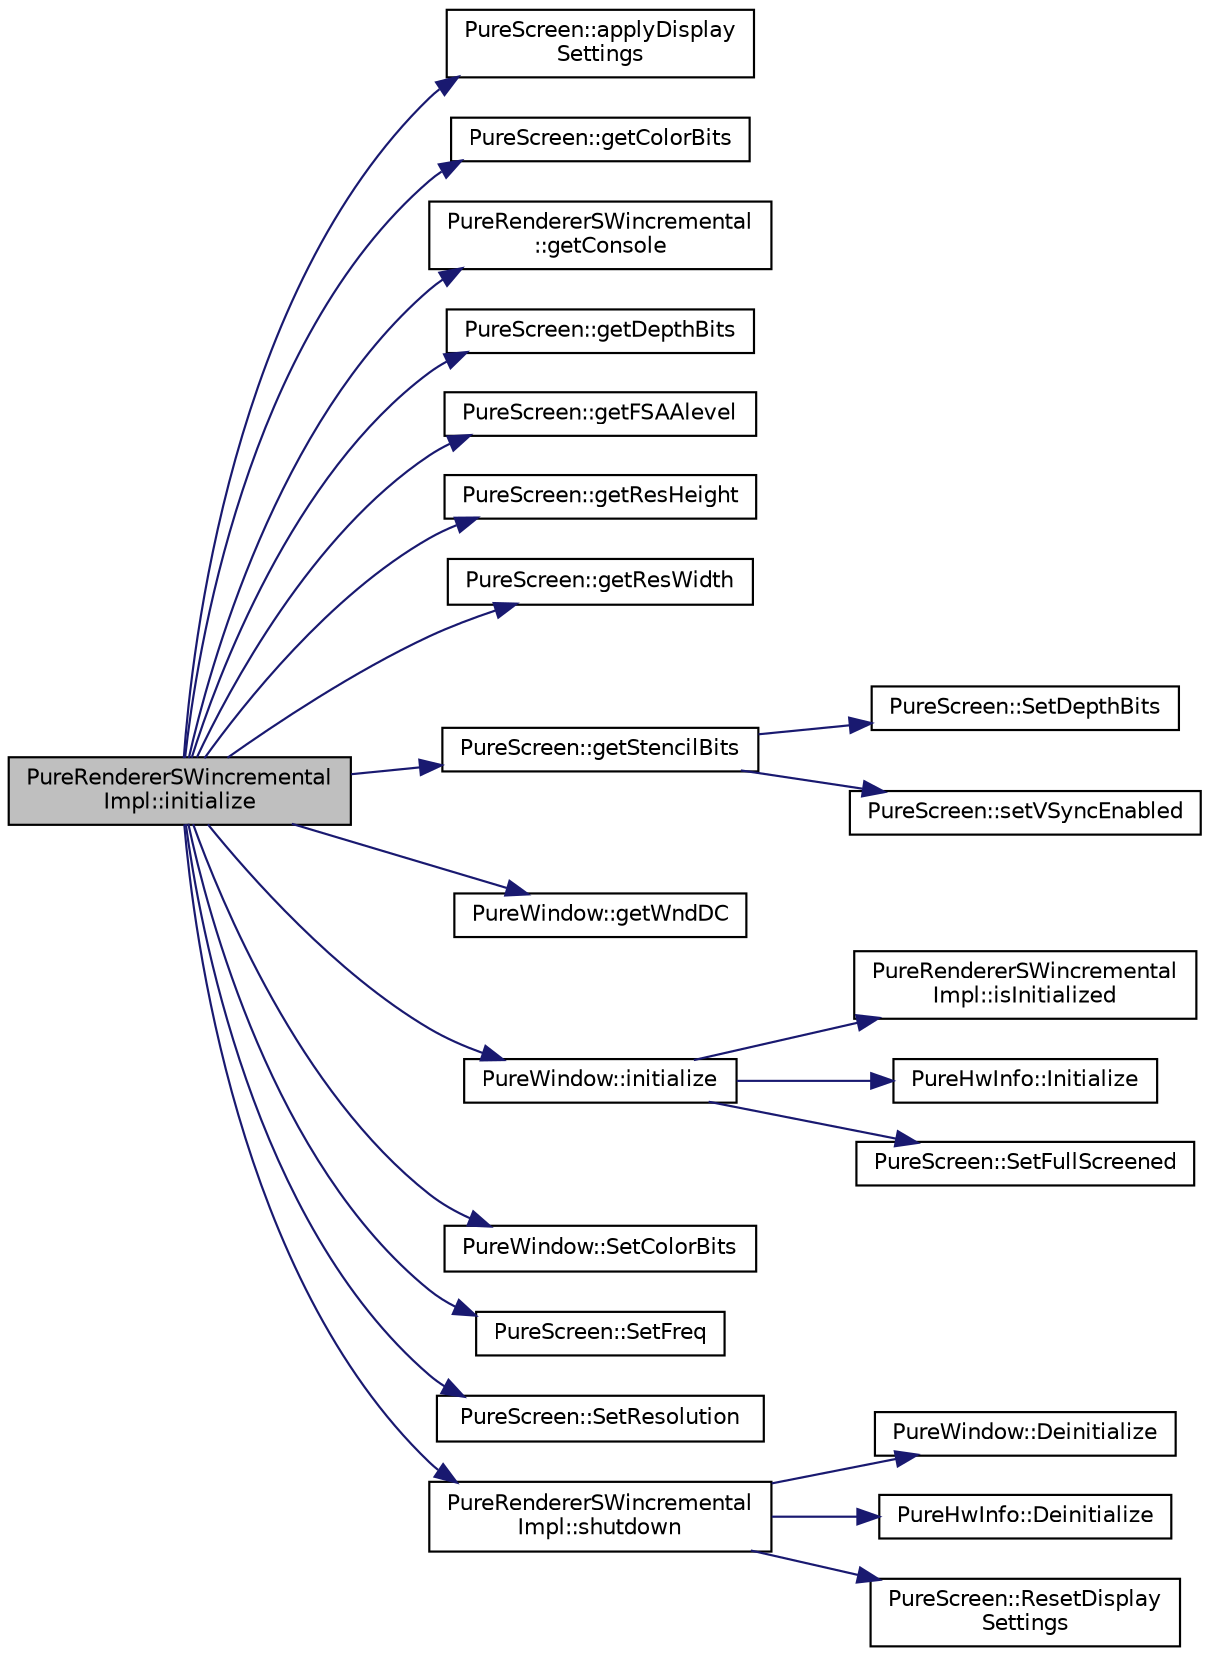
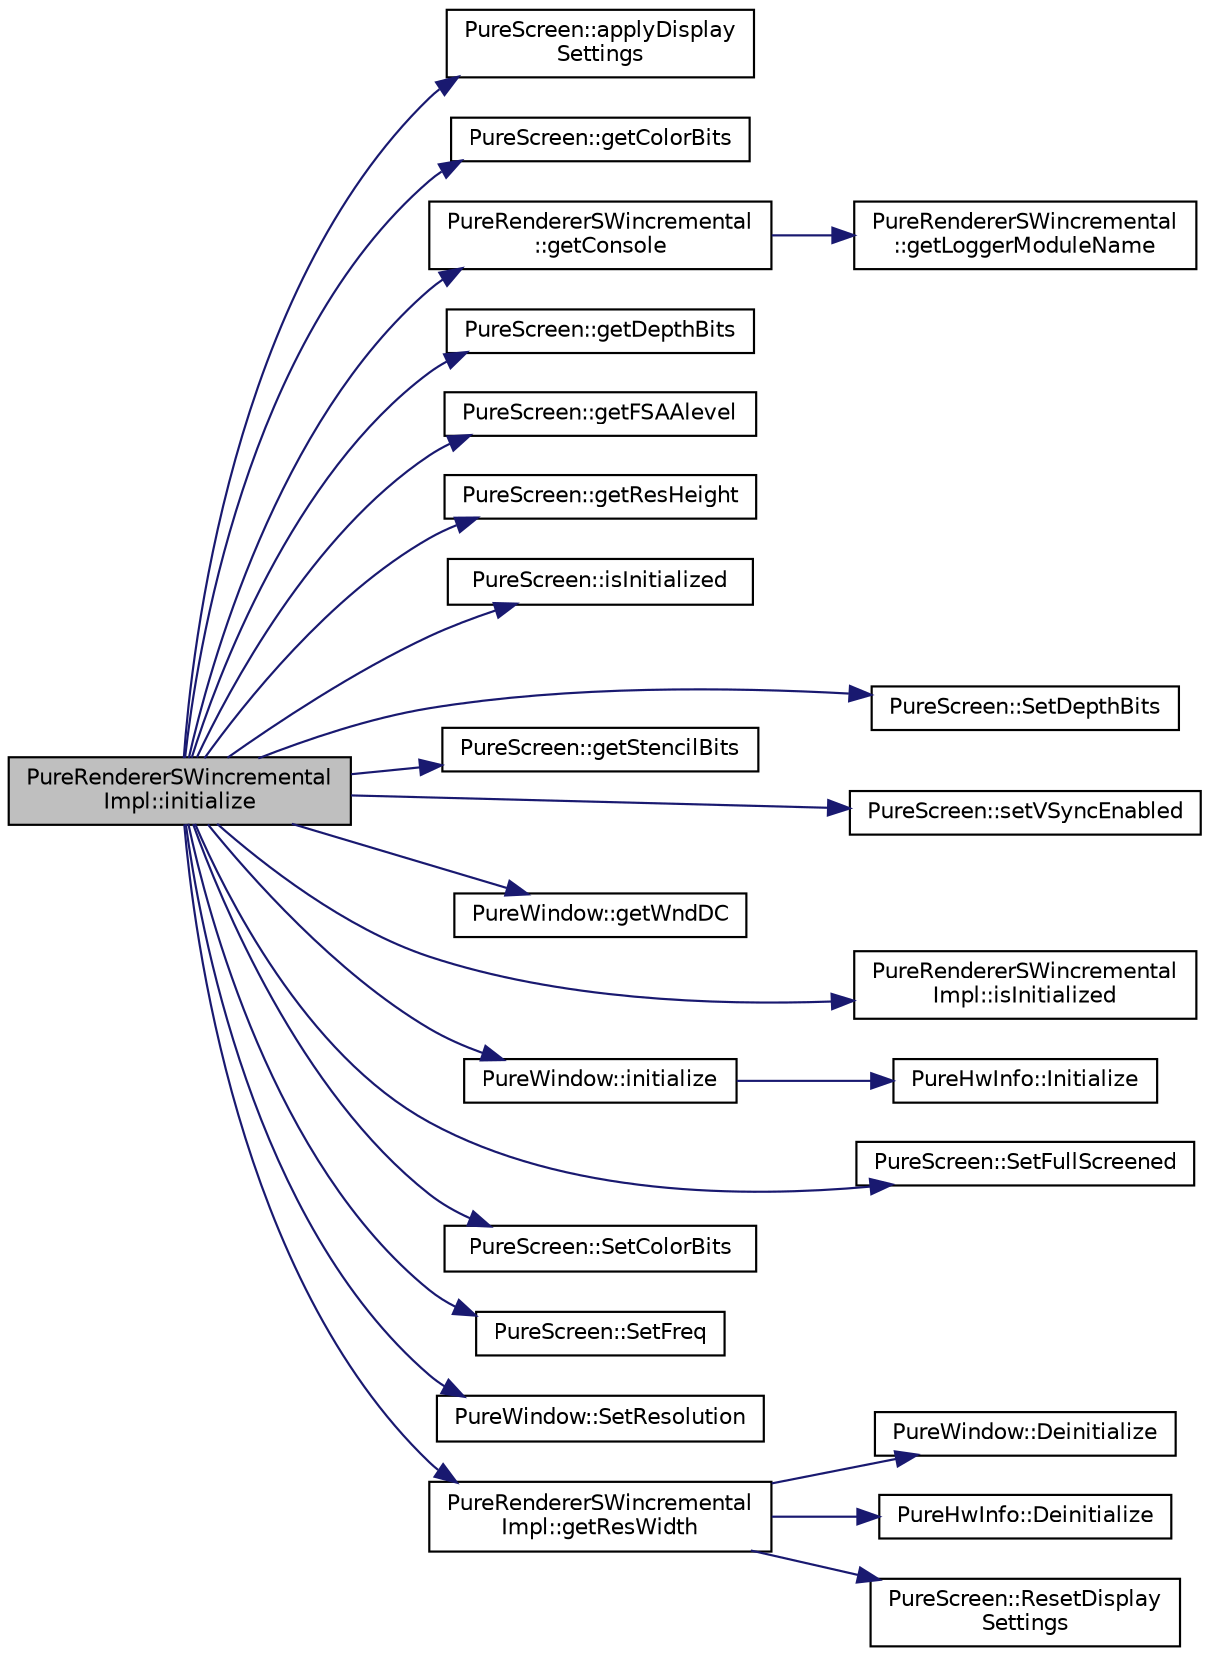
node "PureRendererSWincremental ::getLoggerModuleName": added
node "PureScreen::getResWidth": label "PureScreen::getResWidth" -> "PureScreen::isInitialized"
edge "PureScreen::getStencilBits" -> "PureScreen::SetDepthBits": now "PureRendererSWincremental Impl::initialize" -> "PureScreen::SetDepthBits"
edge "PureScreen::getStencilBits" -> "PureScreen::setVSyncEnabled": now "PureRendererSWincremental Impl::initialize" -> "PureScreen::setVSyncEnabled"
edge "PureWindow::initialize" -> "PureRendererSWincremental Impl::isInitialized": now "PureRendererSWincremental Impl::initialize" -> "PureRendererSWincremental Impl::isInitialized"
edge "PureWindow::initialize" -> "PureScreen::SetFullScreened": now "PureRendererSWincremental Impl::initialize" -> "PureScreen::SetFullScreened"
node "PureWindow::SetColorBits": label "PureWindow::SetColorBits" -> "PureScreen::SetColorBits"
node "PureScreen::SetResolution": label "PureScreen::SetResolution" -> "PureWindow::SetResolution"
node "PureRendererSWincremental Impl::shutdown": label "PureRendererSWincremental Impl::shutdown" -> "PureRendererSWincremental Impl::getResWidth"
